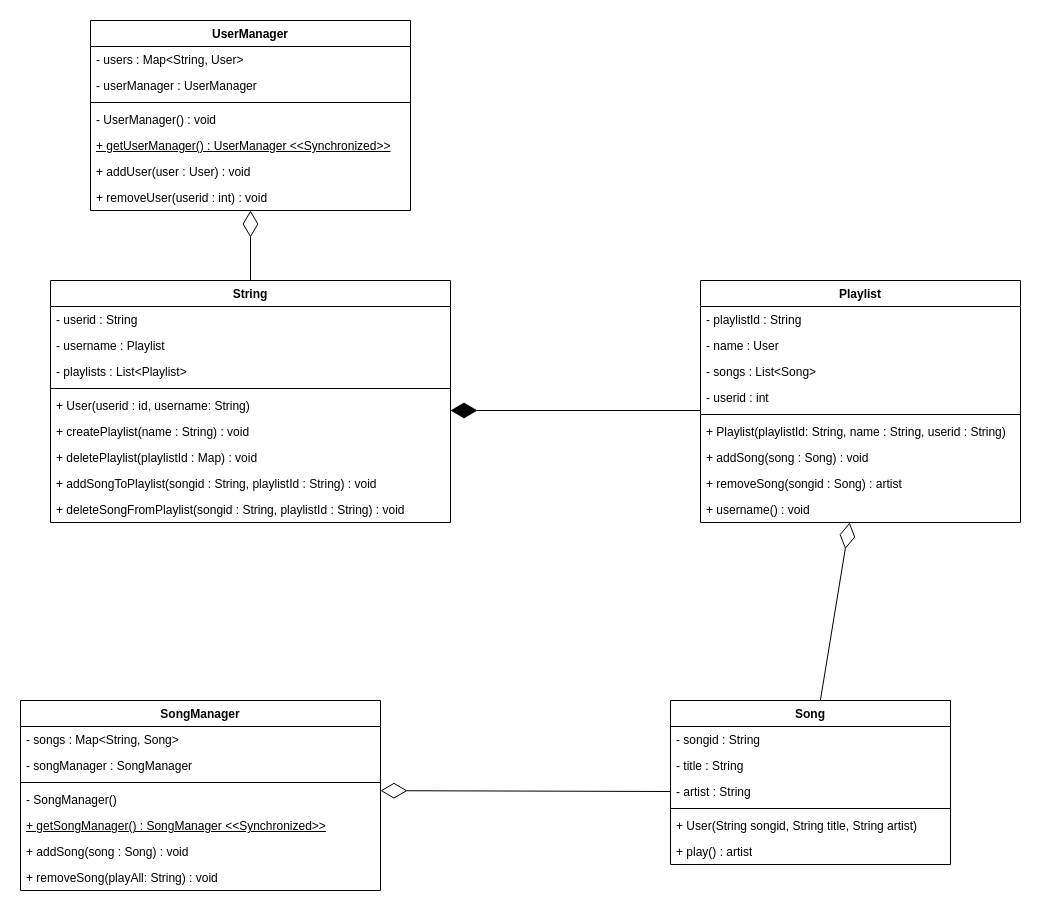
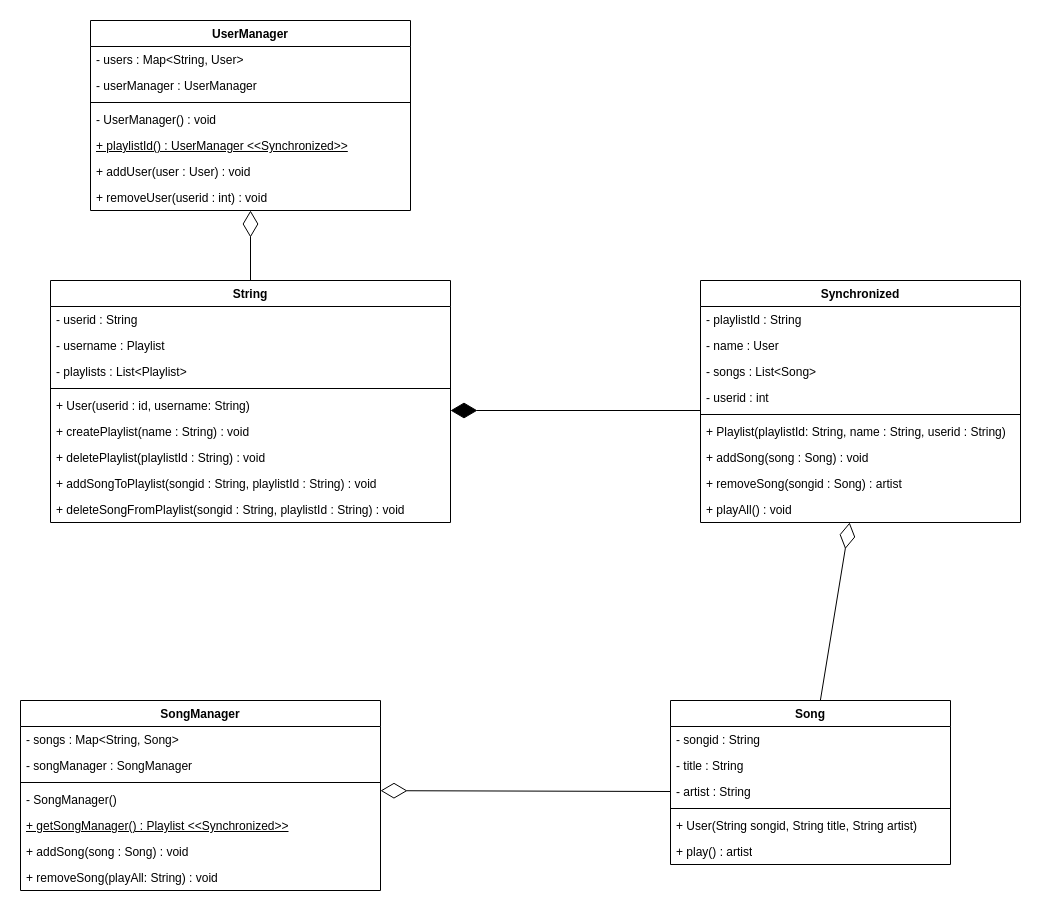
node "+ getUserManager() : UserManager <<Synchronized>>": label "+ getUserManager() : UserManager <<Synchronized>>" -> "+ playlistId() : UserManager <<Synchronized>>"
node "Playlist": label "Playlist" -> "Synchronized"
node "+ deletePlaylist(playlistId : Map) : void": label "+ deletePlaylist(playlistId : Map) : void" -> "+ deletePlaylist(playlistId : String) : void"
node "+ username() : void": label "+ username() : void" -> "+ playAll() : void"
node "+ getSongManager() : SongManager <<Synchronized>>": label "+ getSongManager() : SongManager <<Synchronized>>" -> "+ getSongManager() : Playlist <<Synchronized>>"
